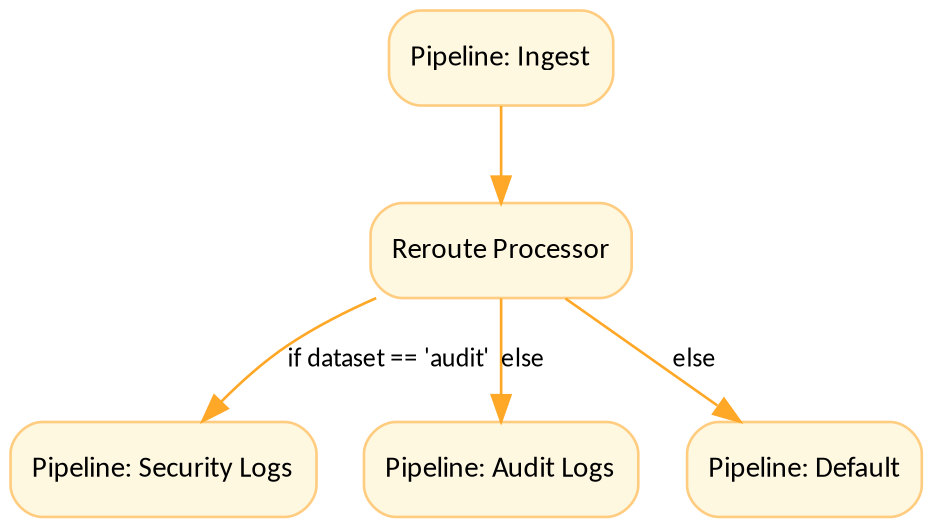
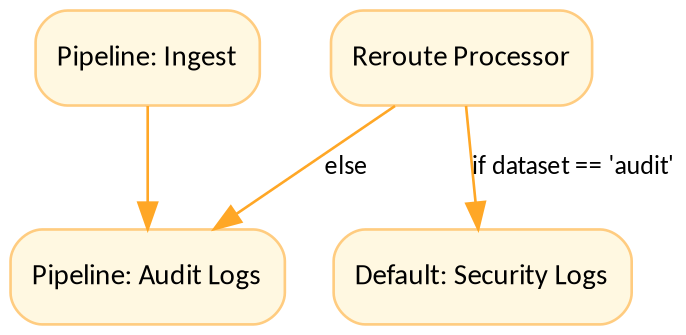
edge "Pipeline: Ingest" -> "Reroute Processor": now "Pipeline: Ingest" -> "Pipeline: Audit Logs"
node "Pipeline: Security Logs": label "Pipeline: Security Logs" -> "Default: Security Logs"
node "Pipeline: Default": removed
